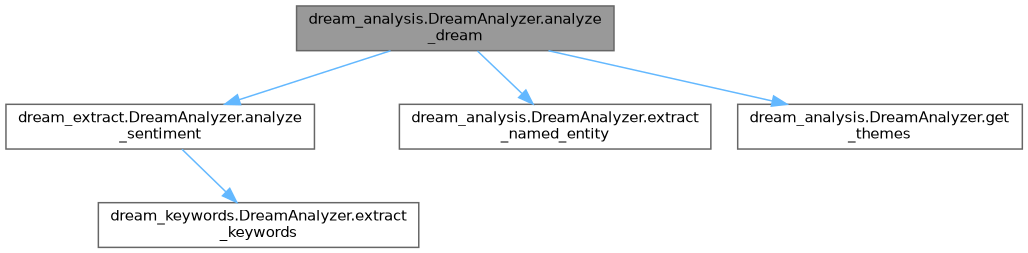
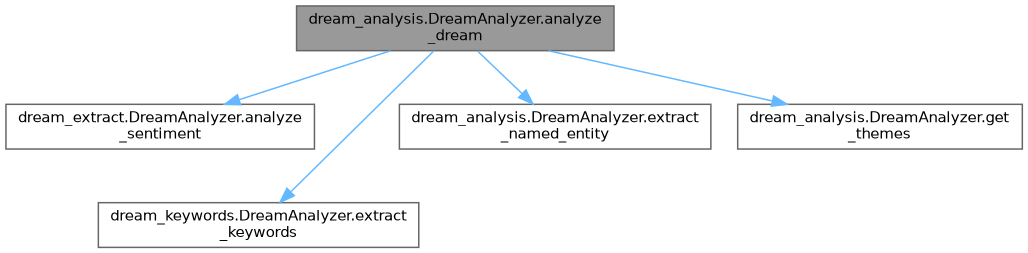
edge "dream_extract.DreamAnalyzer.analyze _sentiment" -> "dream_keywords.DreamAnalyzer.extract _keywords": now "dream_analysis.DreamAnalyzer.analyze _dream" -> "dream_keywords.DreamAnalyzer.extract _keywords"
